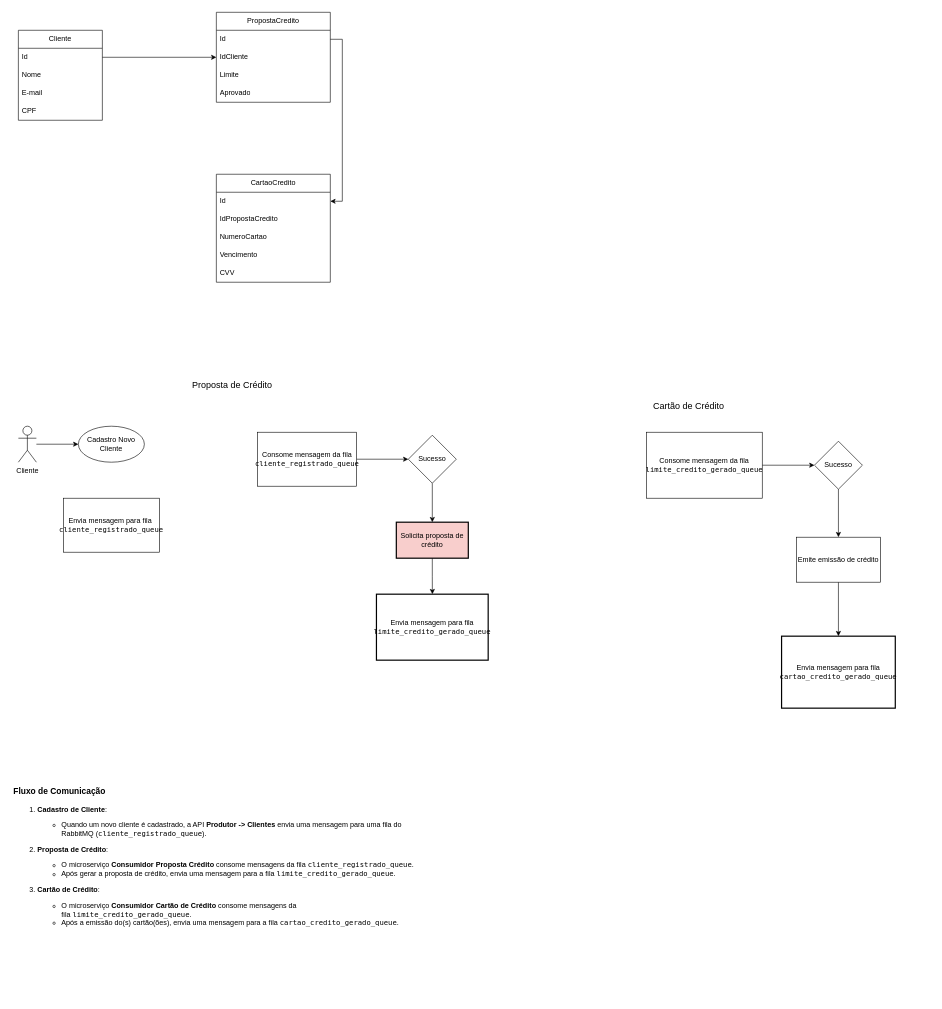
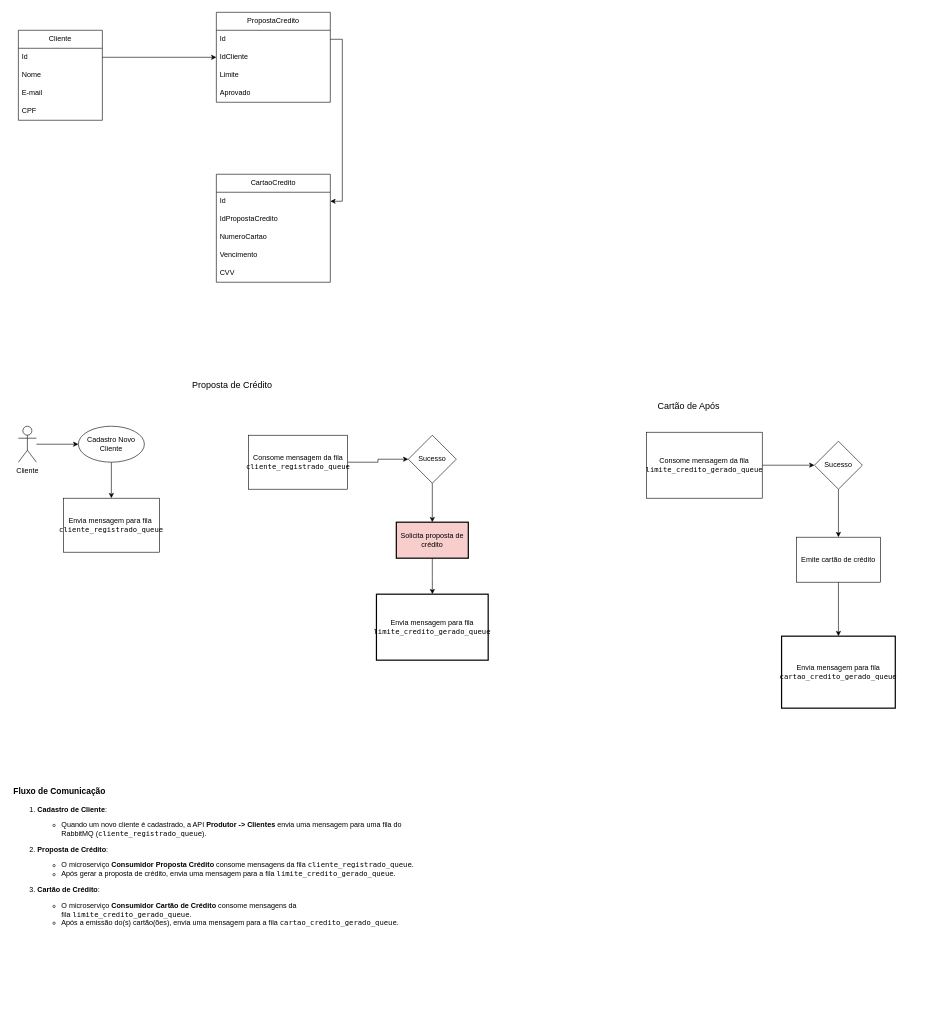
node "Cartão de Crédito": label "Cartão de Crédito" -> "Cartão de Após"
node "Consome mensagem da fila cliente_registrado_queue": moved (307, 459) -> (298, 462)
edge "Cadastro Novo Cliente" -> "Envia mensagem para fila cliente_registrado_queue": added
node "Emite emissão de crédito": label "Emite emissão de crédito" -> "Emite cartão de crédito"
